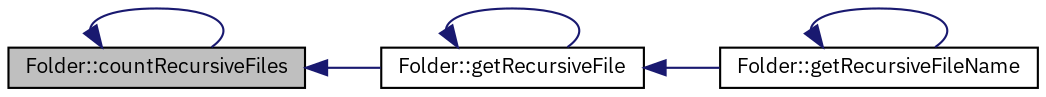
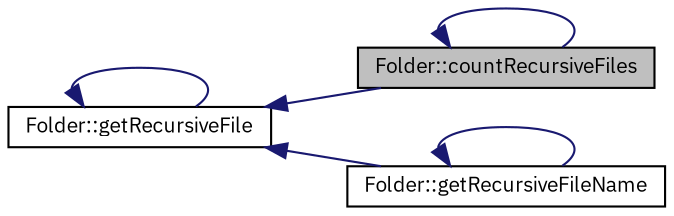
edge "Folder::getRecursiveFile" -> "Folder::countRecursiveFiles": reversed
